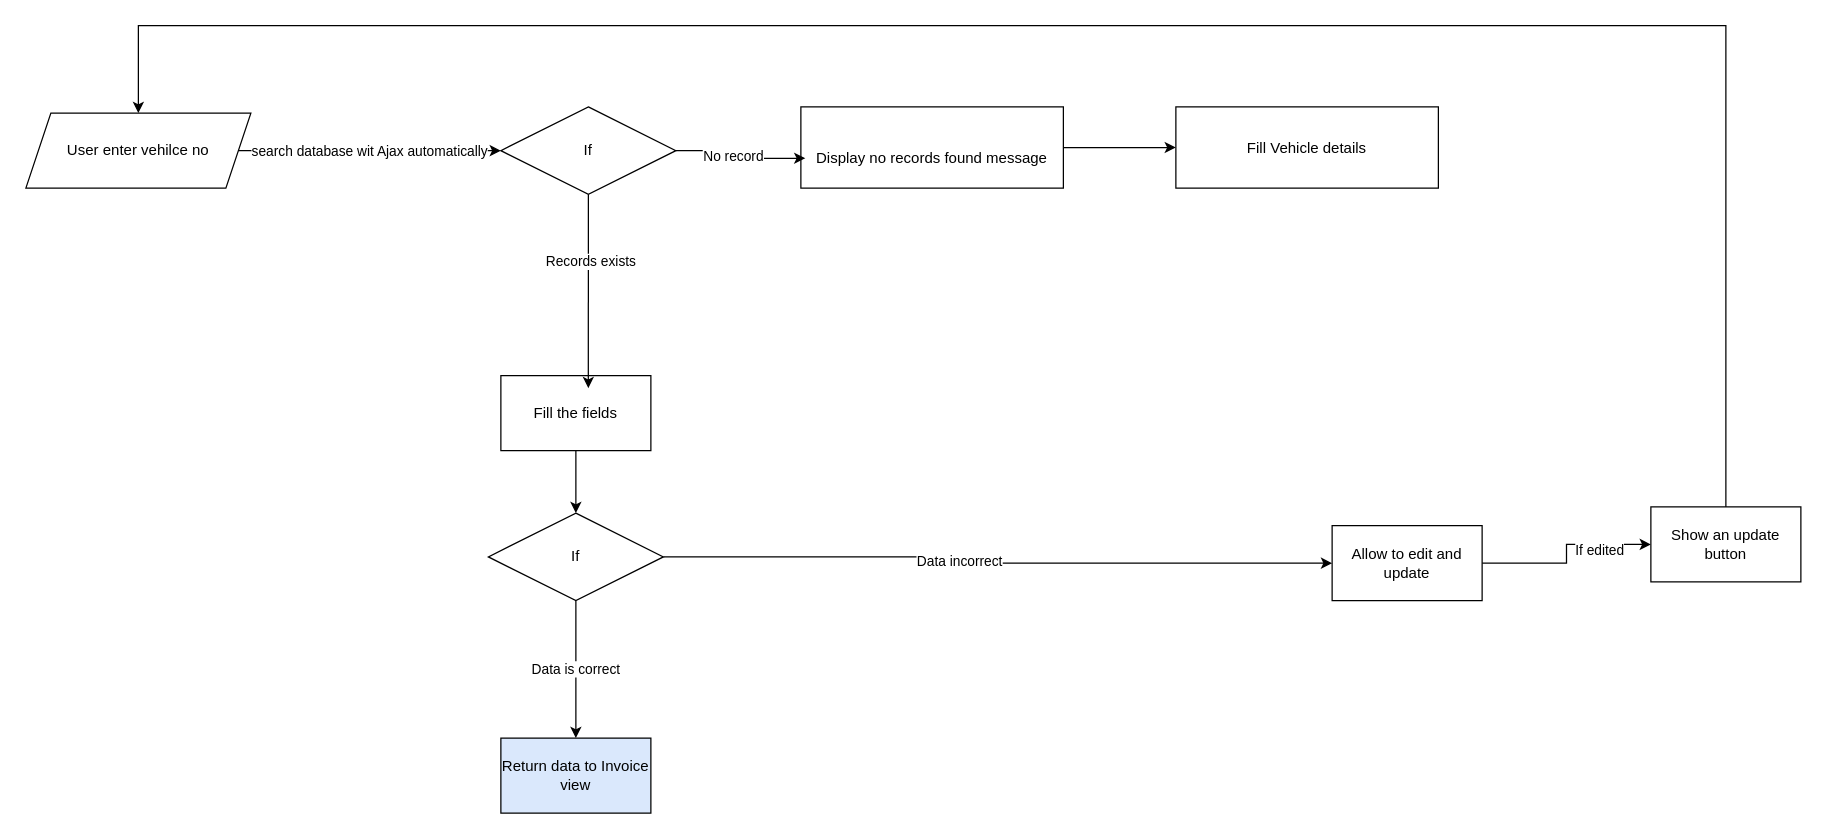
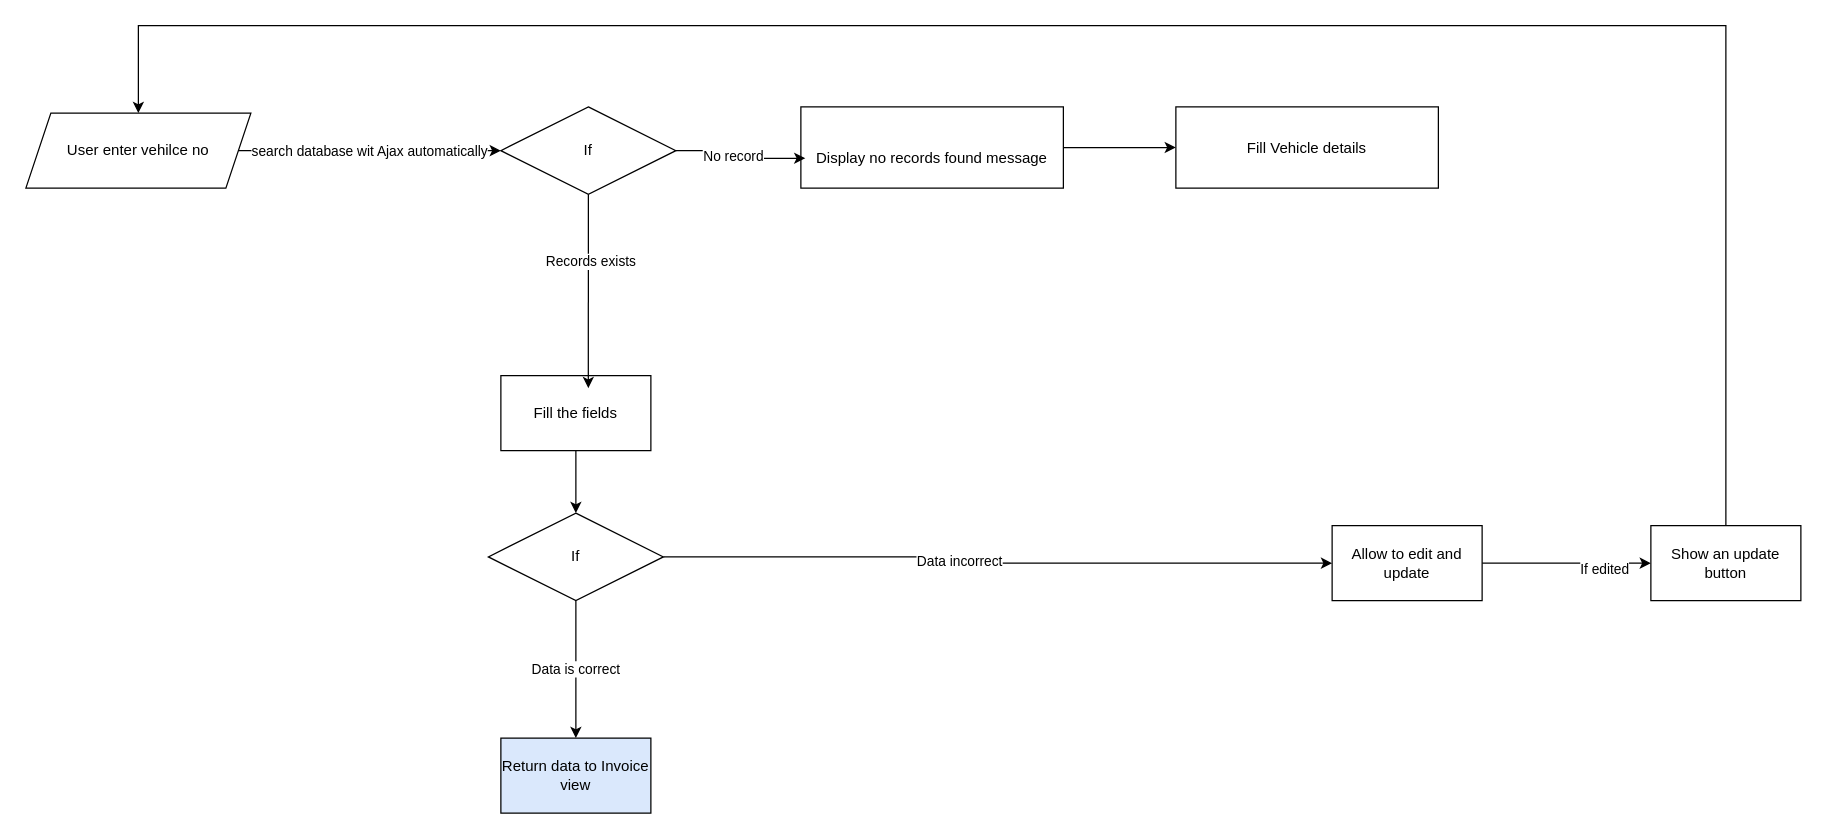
node "Show an update button": moved (1726, 544) -> (1726, 563)
